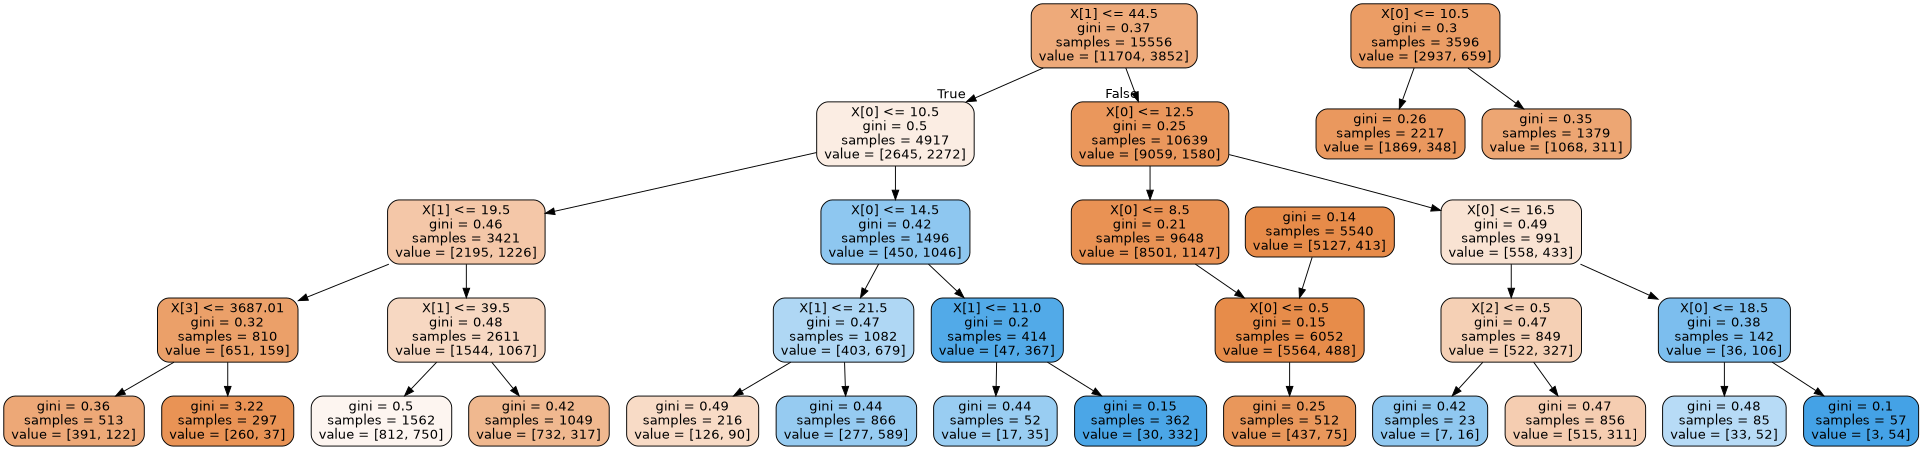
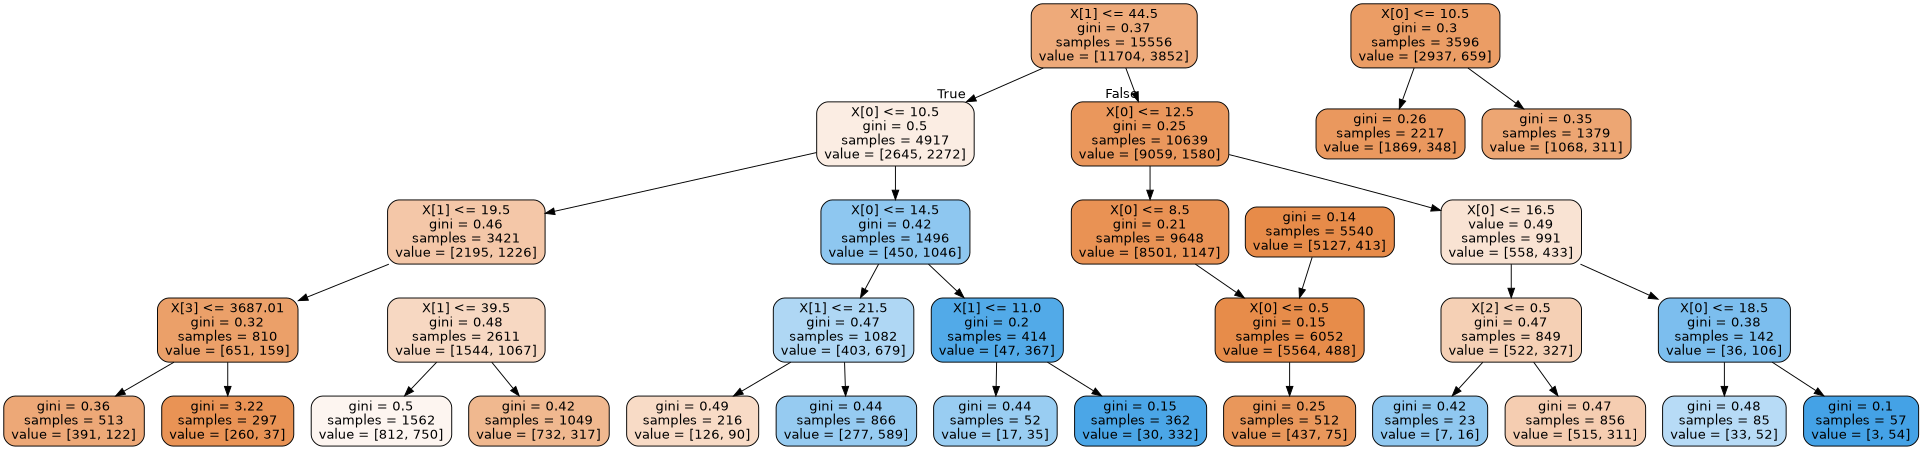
node "X[0] <= 16.5 gini = 0.49 samples = 991 value = [558, 433]": label "X[0] <= 16.5 gini = 0.49 samples = 991 value = [558, 433]" -> "X[0] <= 16.5 value = 0.49 samples = 991 value = [558, 433]"
edge "X[1] <= 19.5 gini = 0.46 samples = 3421 value = [2195, 1226]" -> "X[1] <= 39.5 gini = 0.48 samples = 2611 value = [1544, 1067]": removed
